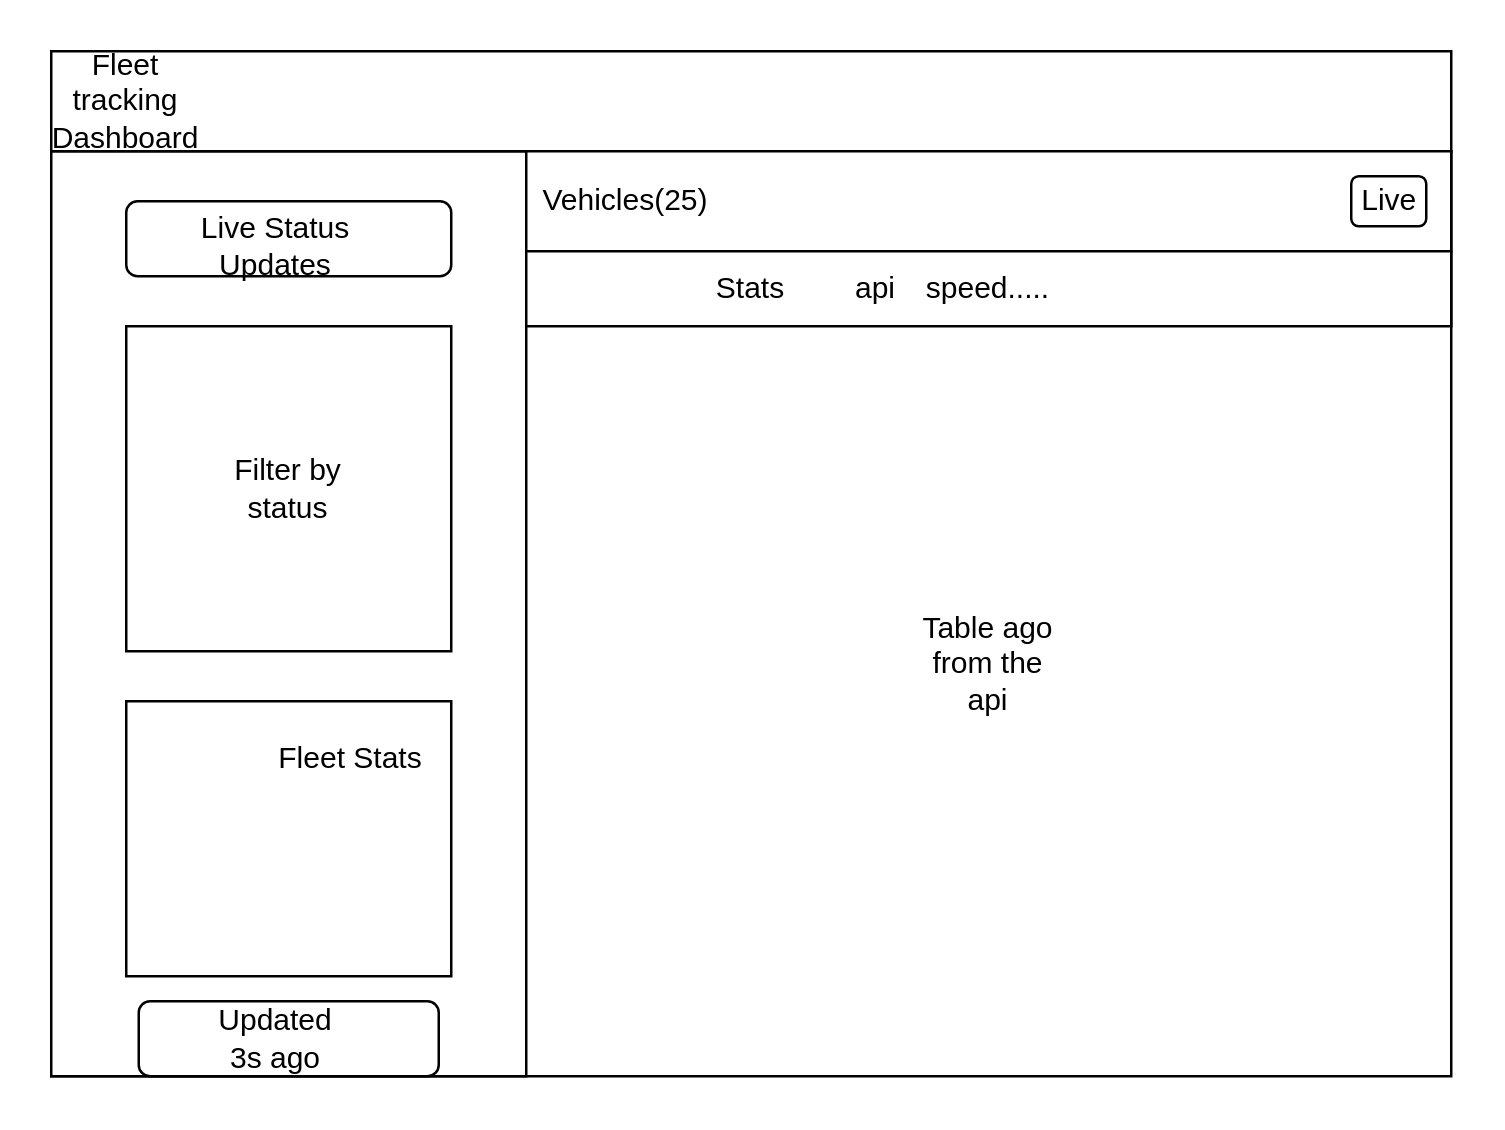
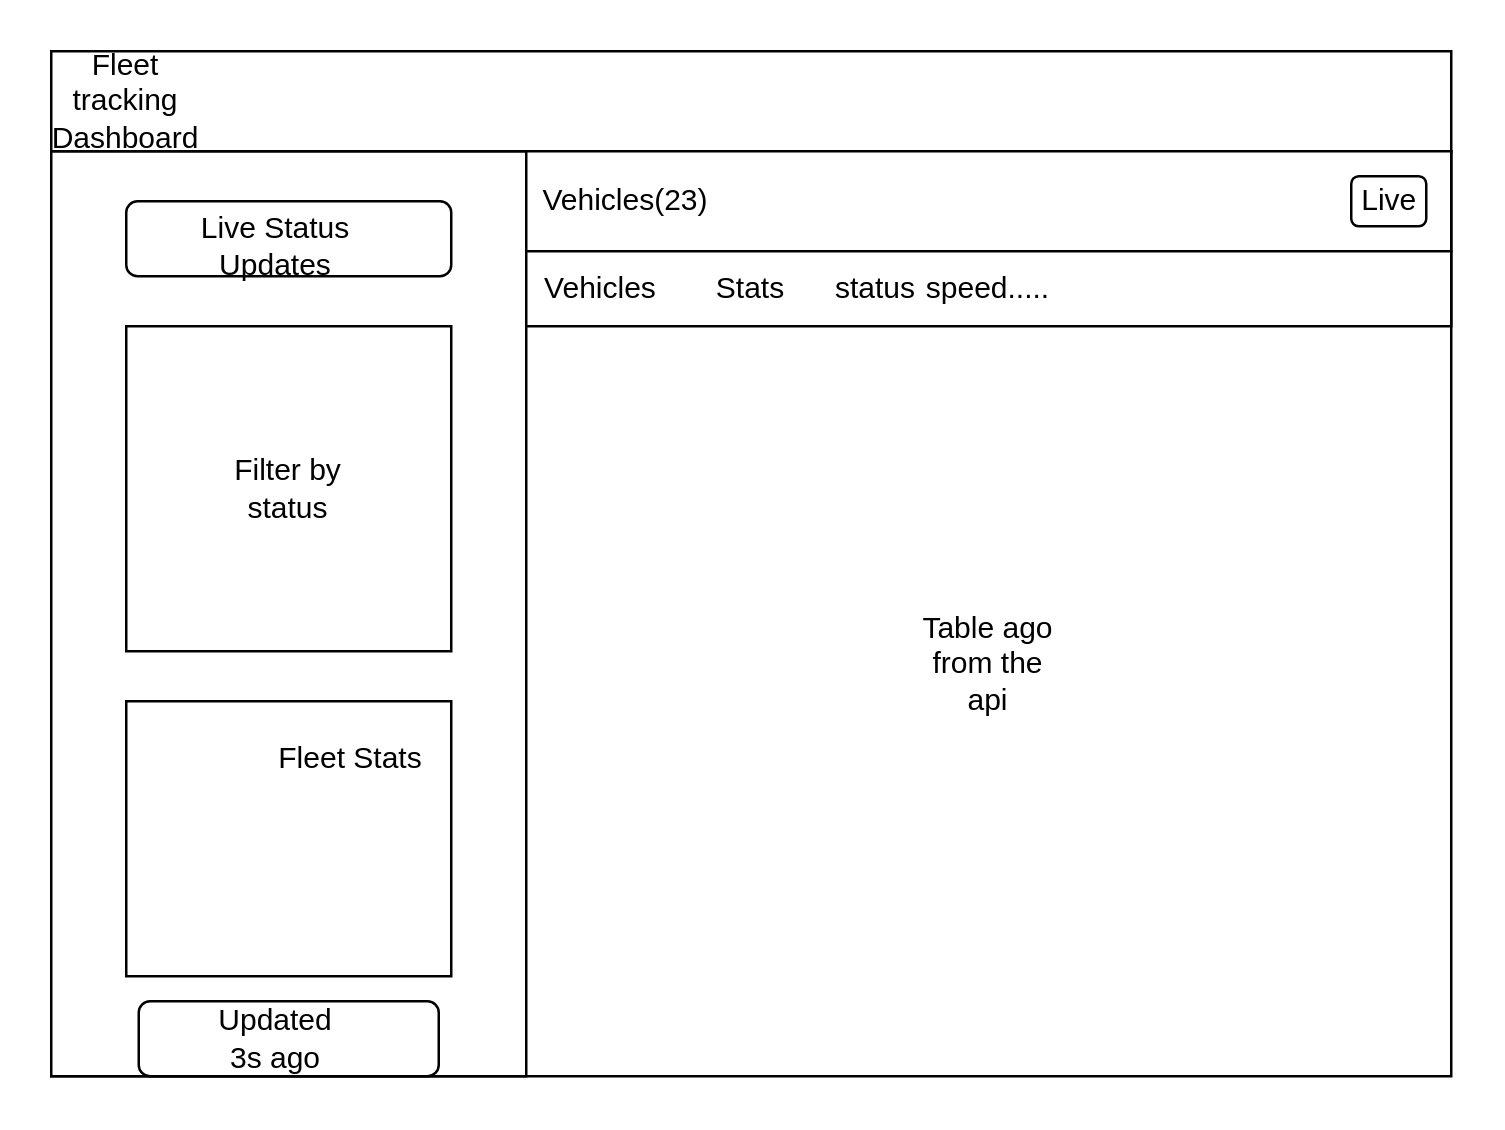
node "Vehicles(25)": label "Vehicles(25)" -> "Vehicles(23)"
node "Vehicles": added
node "api": label "api" -> "status"
